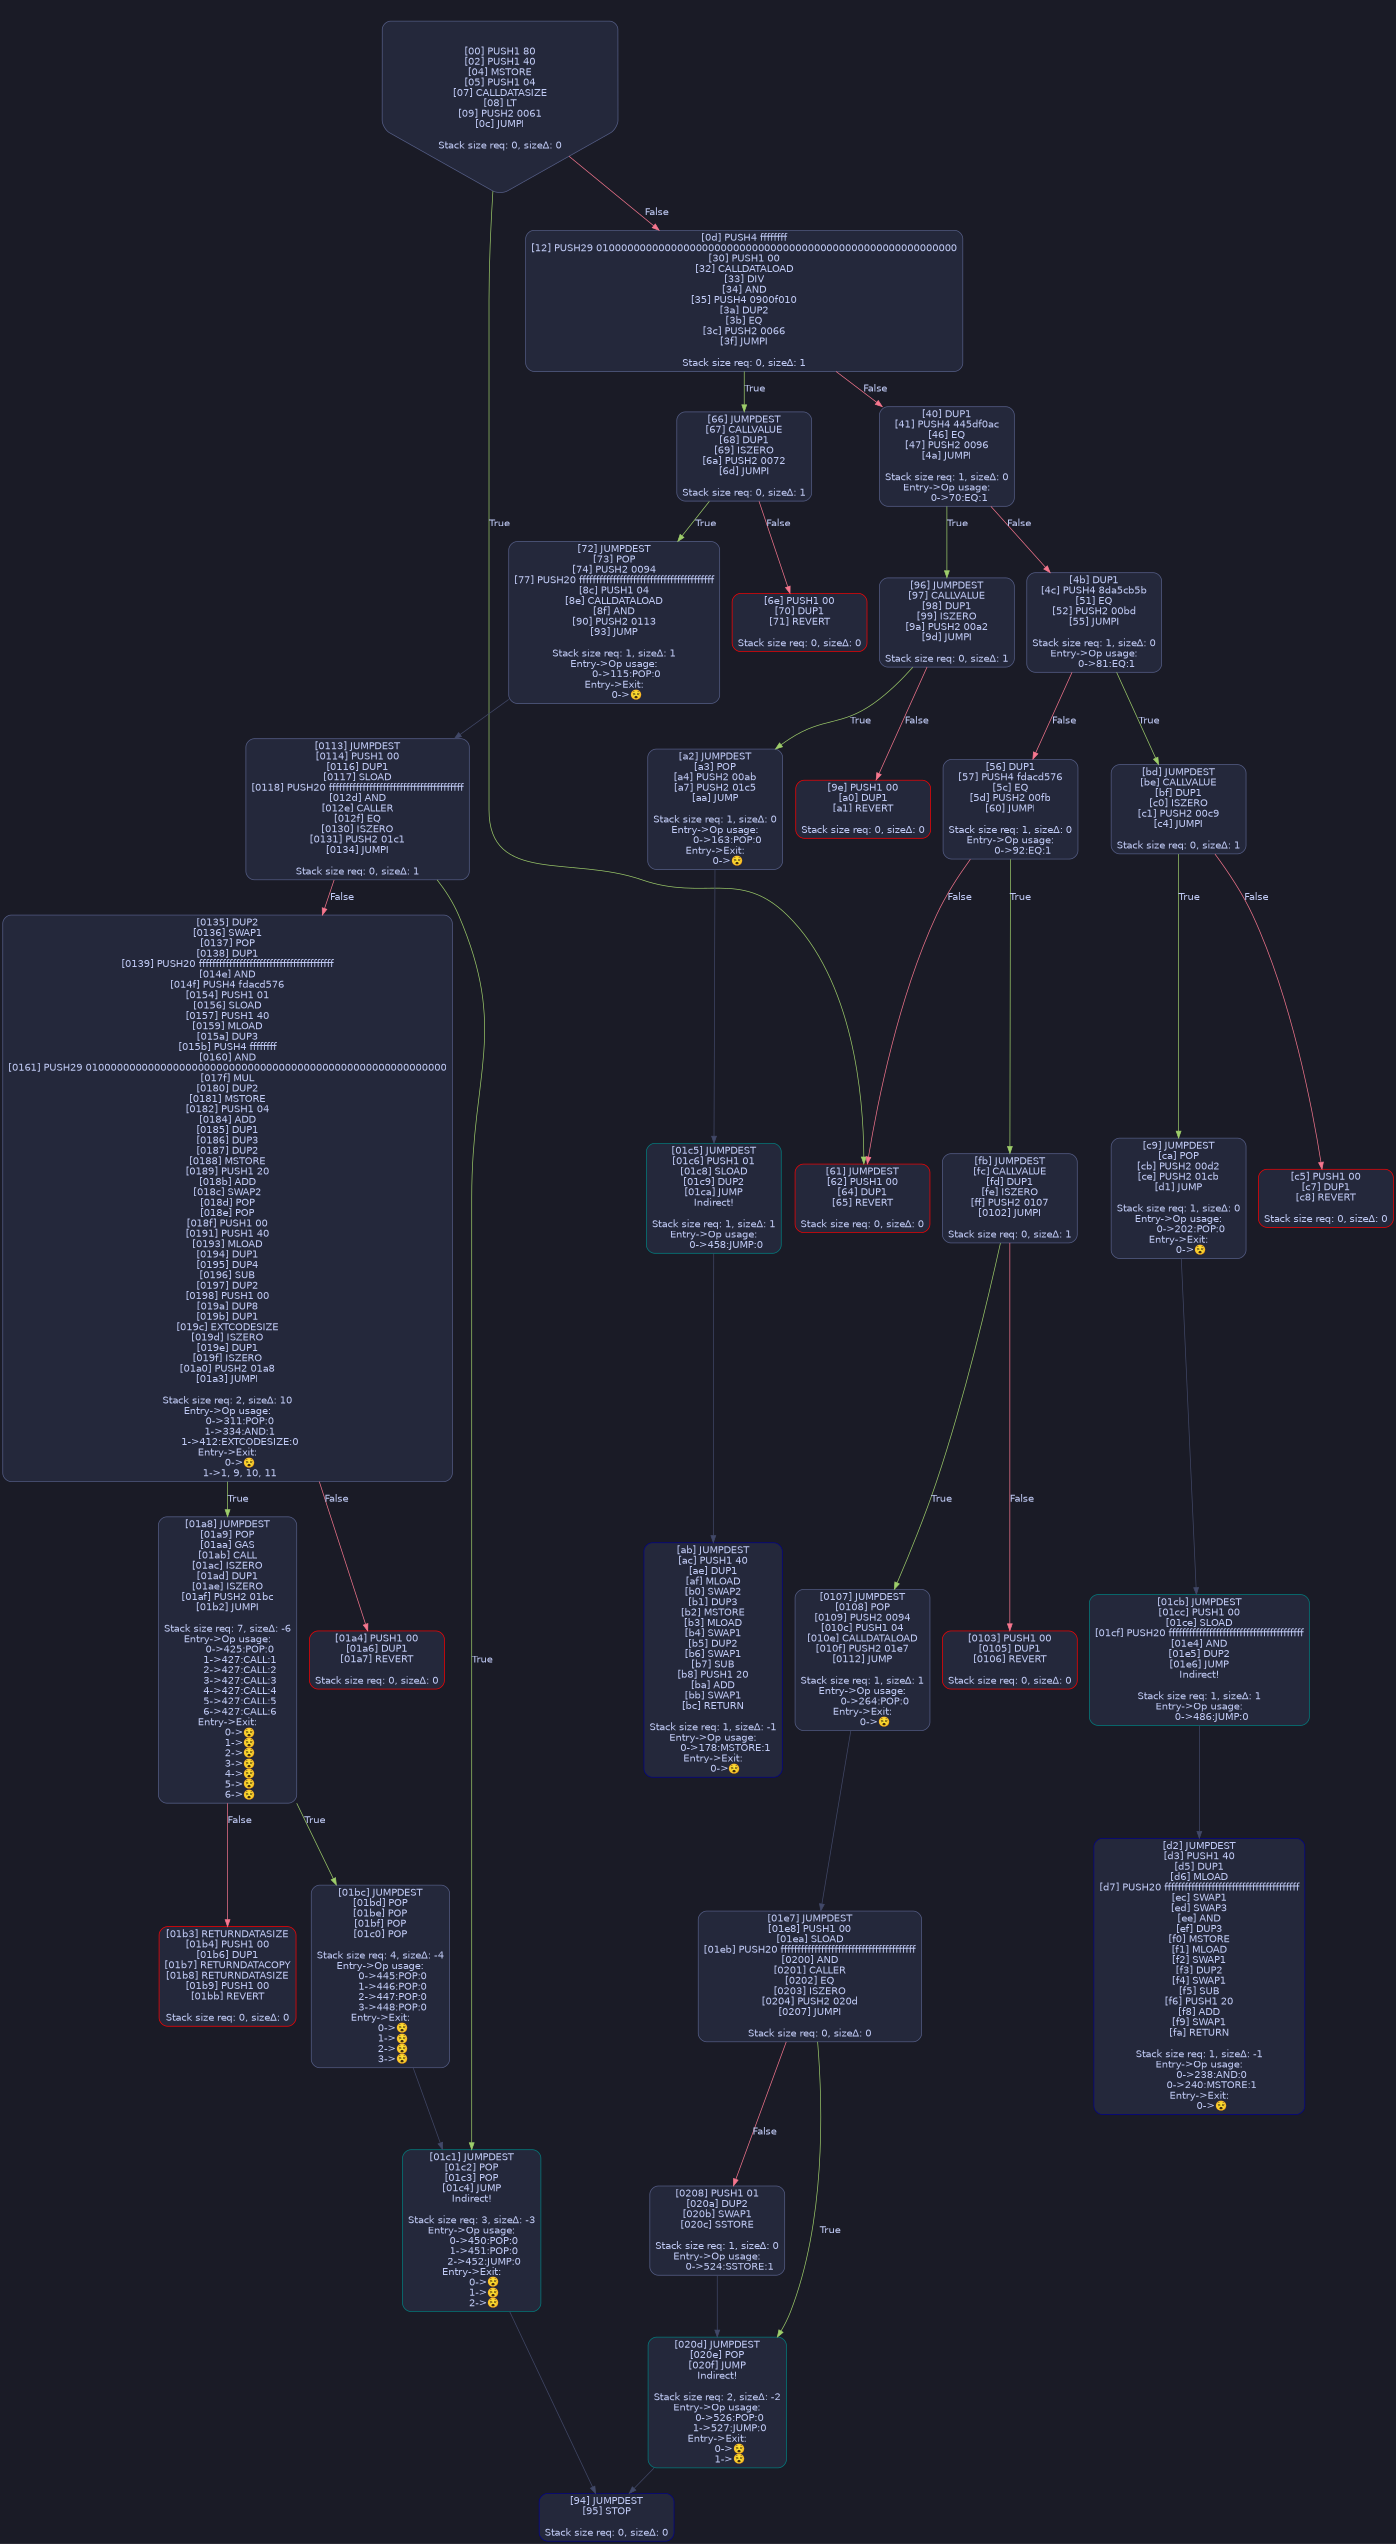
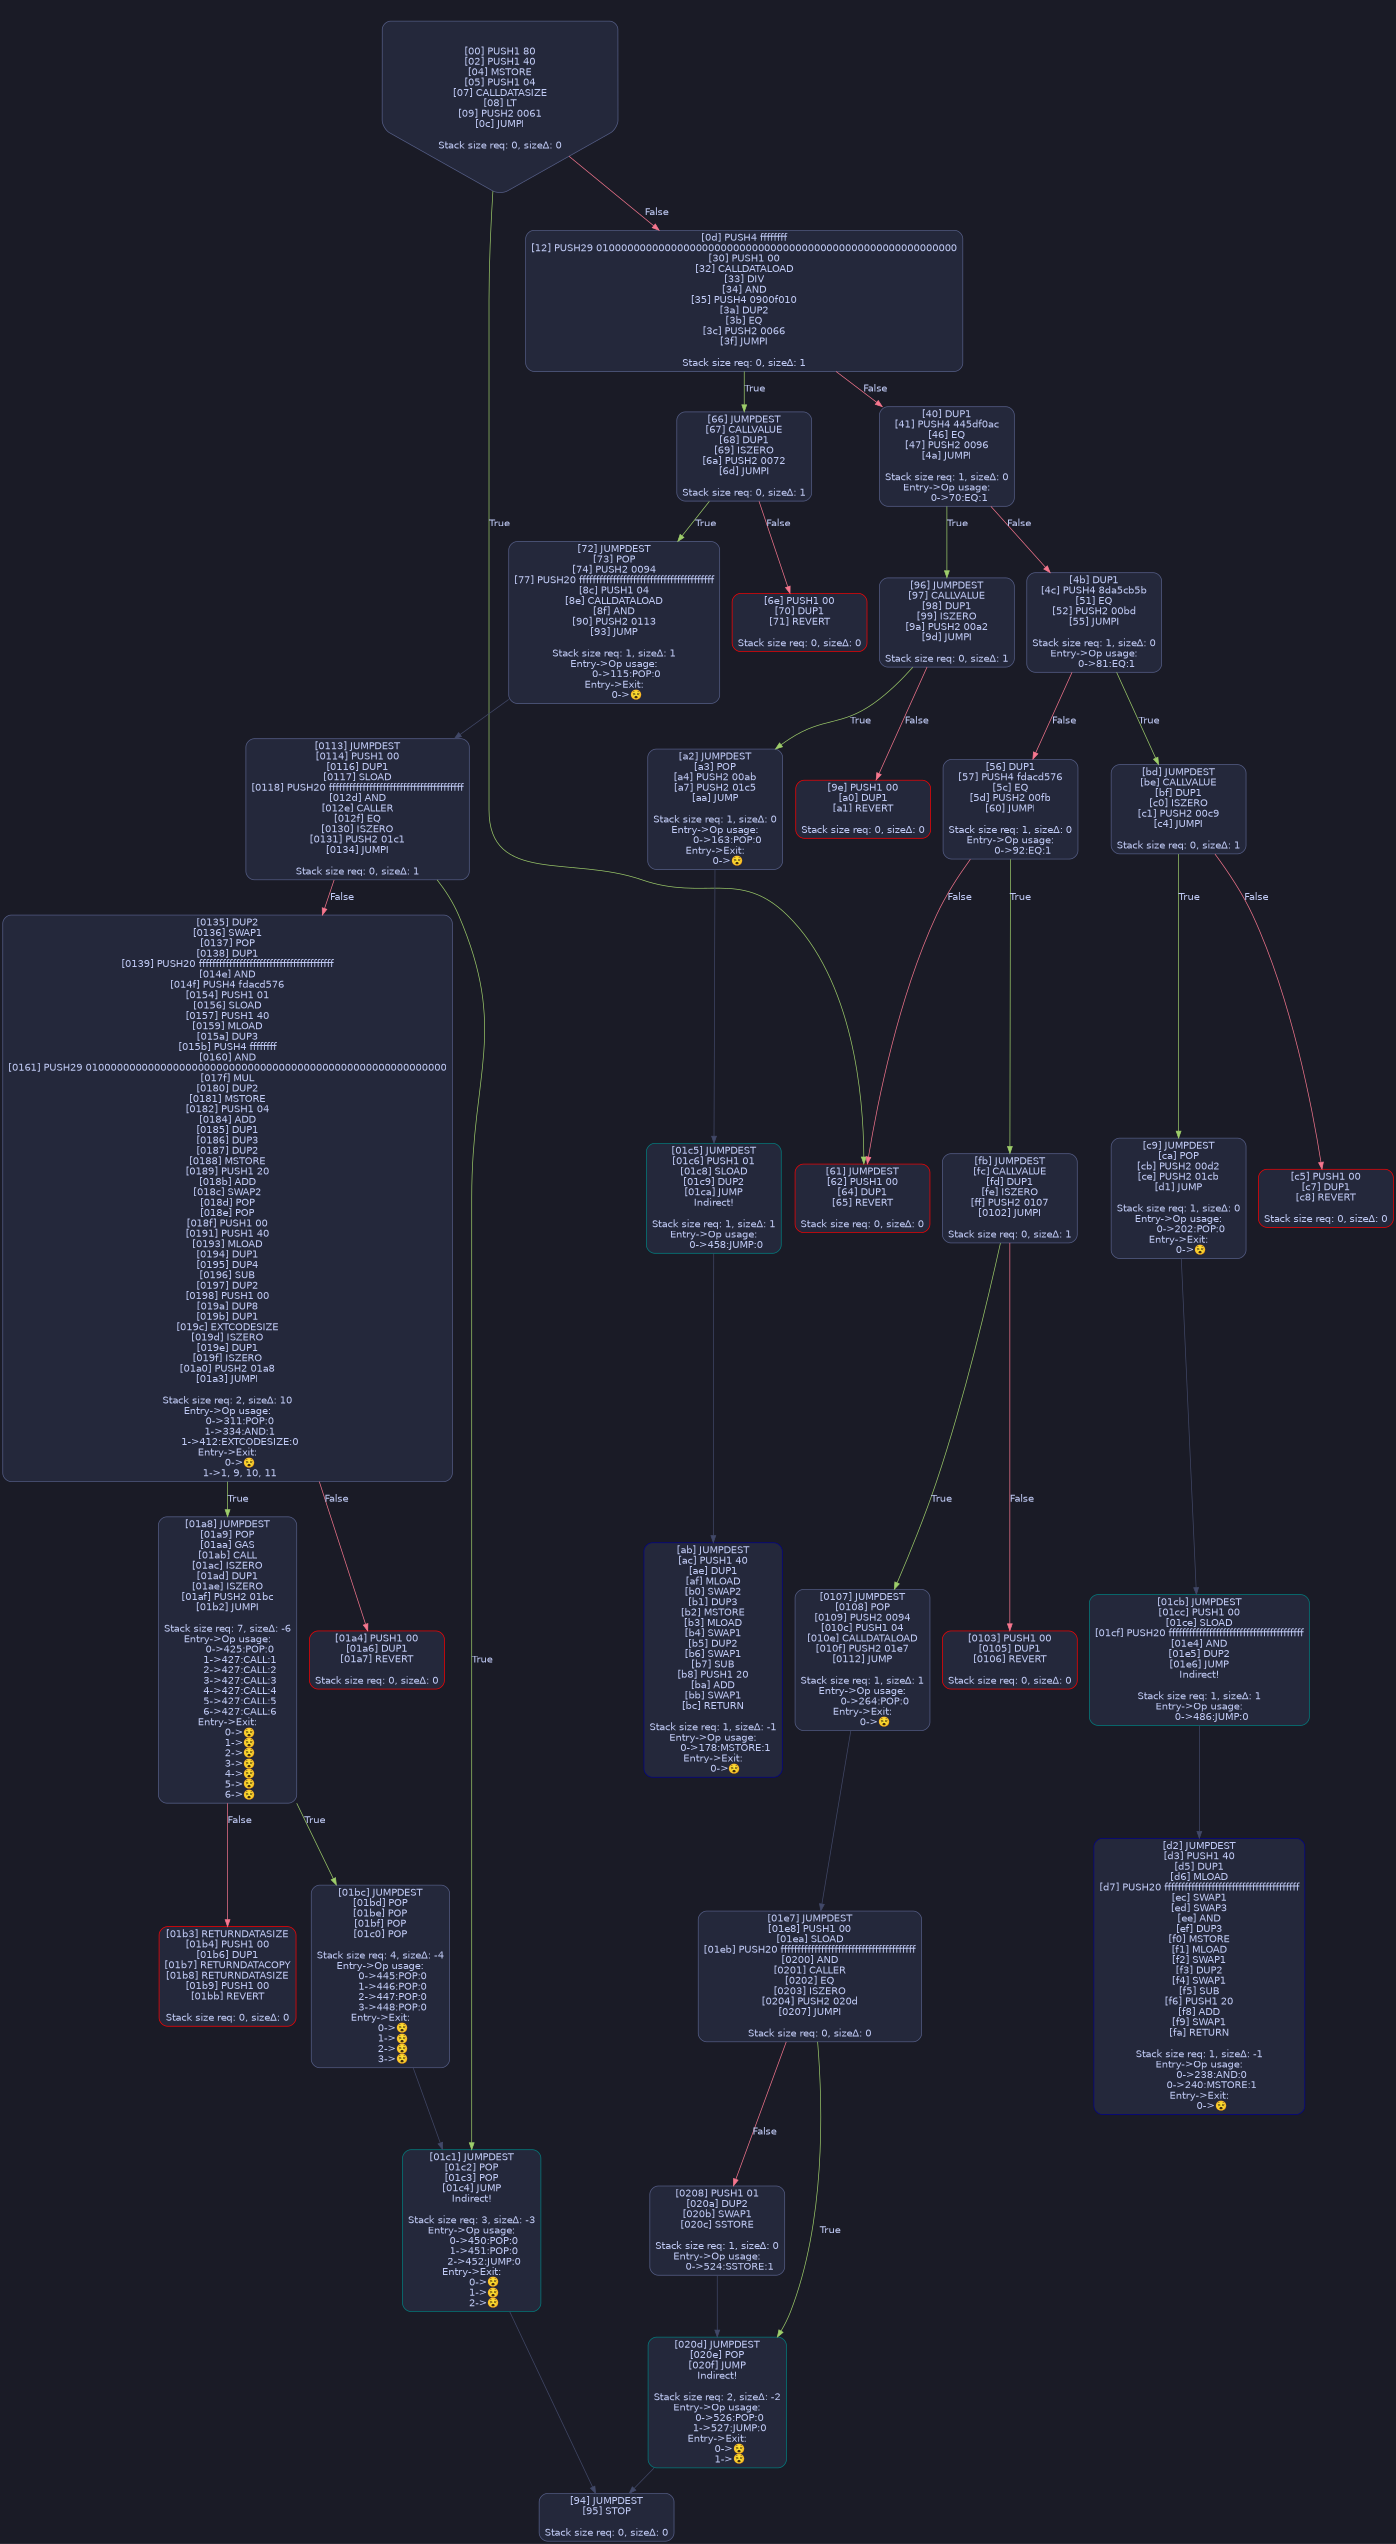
node "[94] JUMPDEST [95] STOP Stack size req: 0, sizeΔ: 0": color darkblue -> #565f89
